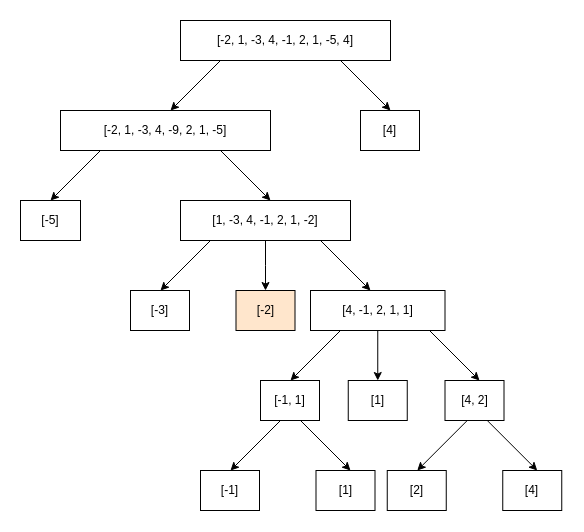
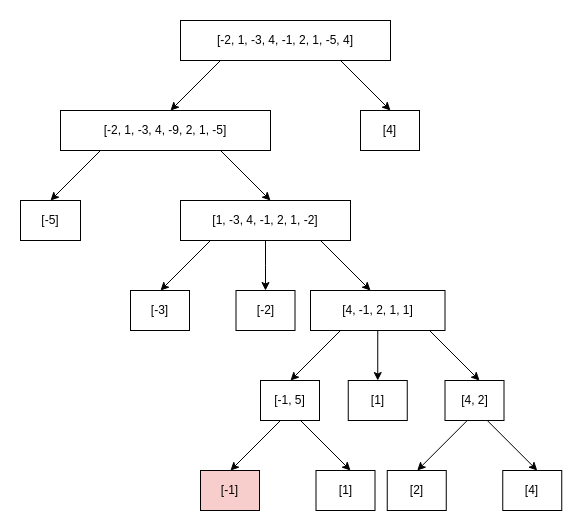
node "[-2]": fillcolor #ffe6cc -> #ffffff
node "[-1, 1]": label "[-1, 1]" -> "[-1, 5]"
node "[-1]": fillcolor #ffffff -> #f8cecc
